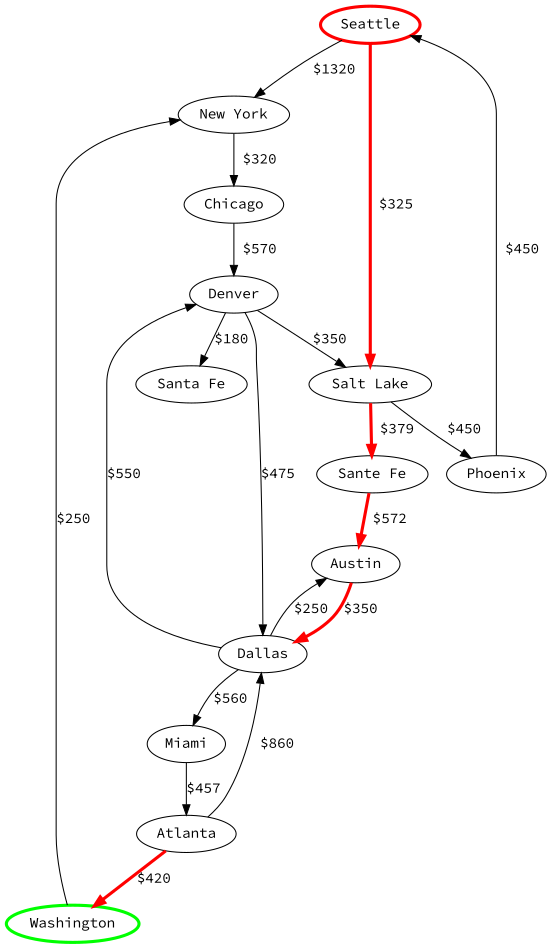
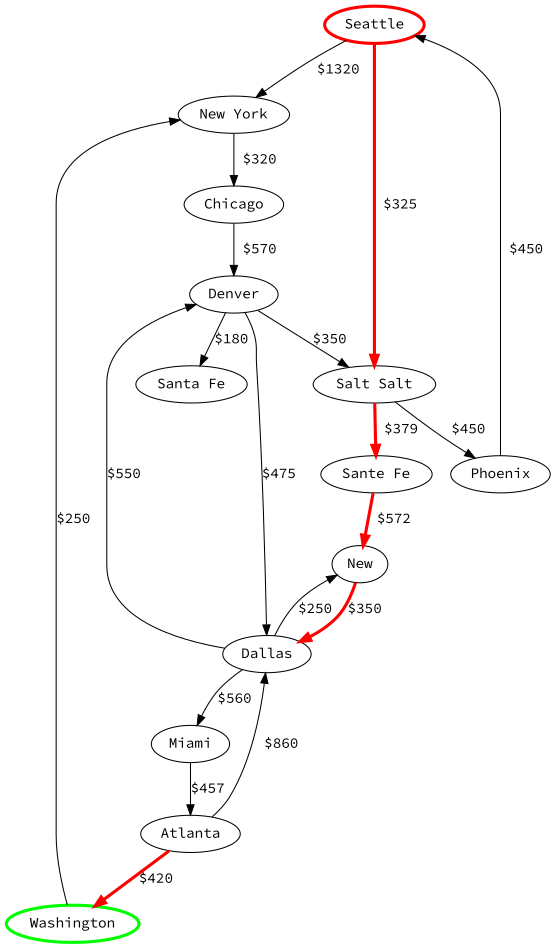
node "Salt Lake": label "Salt Lake" -> "Salt Salt"
node "Austin": label "Austin" -> "New"
